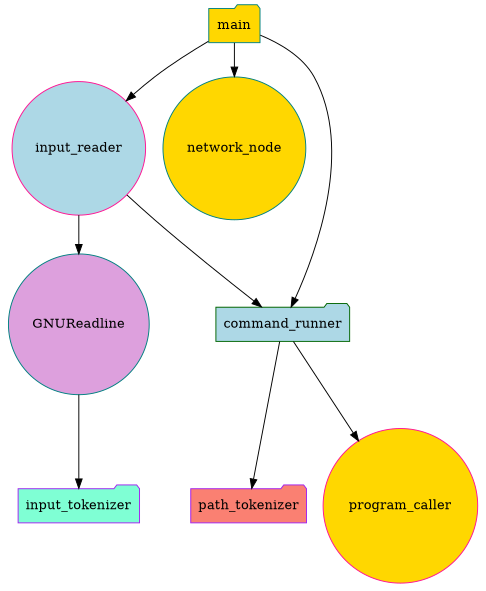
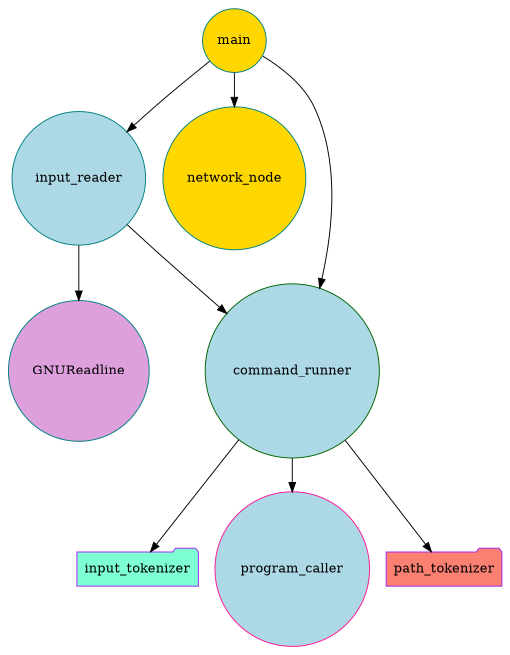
node "main": shape folder -> circle
node "input_reader": color deeppink -> teal
node "command_runner": shape folder -> circle
edge "GNUReadline" -> "input_tokenizer": now "command_runner" -> "input_tokenizer"
node "program_caller": fillcolor gold -> lightblue
